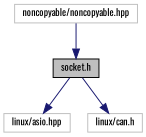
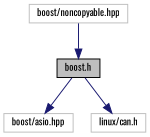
node "noncopyable/noncopyable.hpp": label "noncopyable/noncopyable.hpp" -> "boost/noncopyable.hpp"
node "socket.h": label "socket.h" -> "boost.h"
node "linux/asio.hpp": label "linux/asio.hpp" -> "boost/asio.hpp"
